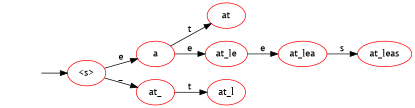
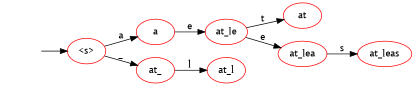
edge "a" -> "at": now "at_le" -> "at"
edge "<s>" -> "a": label "e" -> "a"
edge "at_" -> "at_l": label "t" -> "l"
